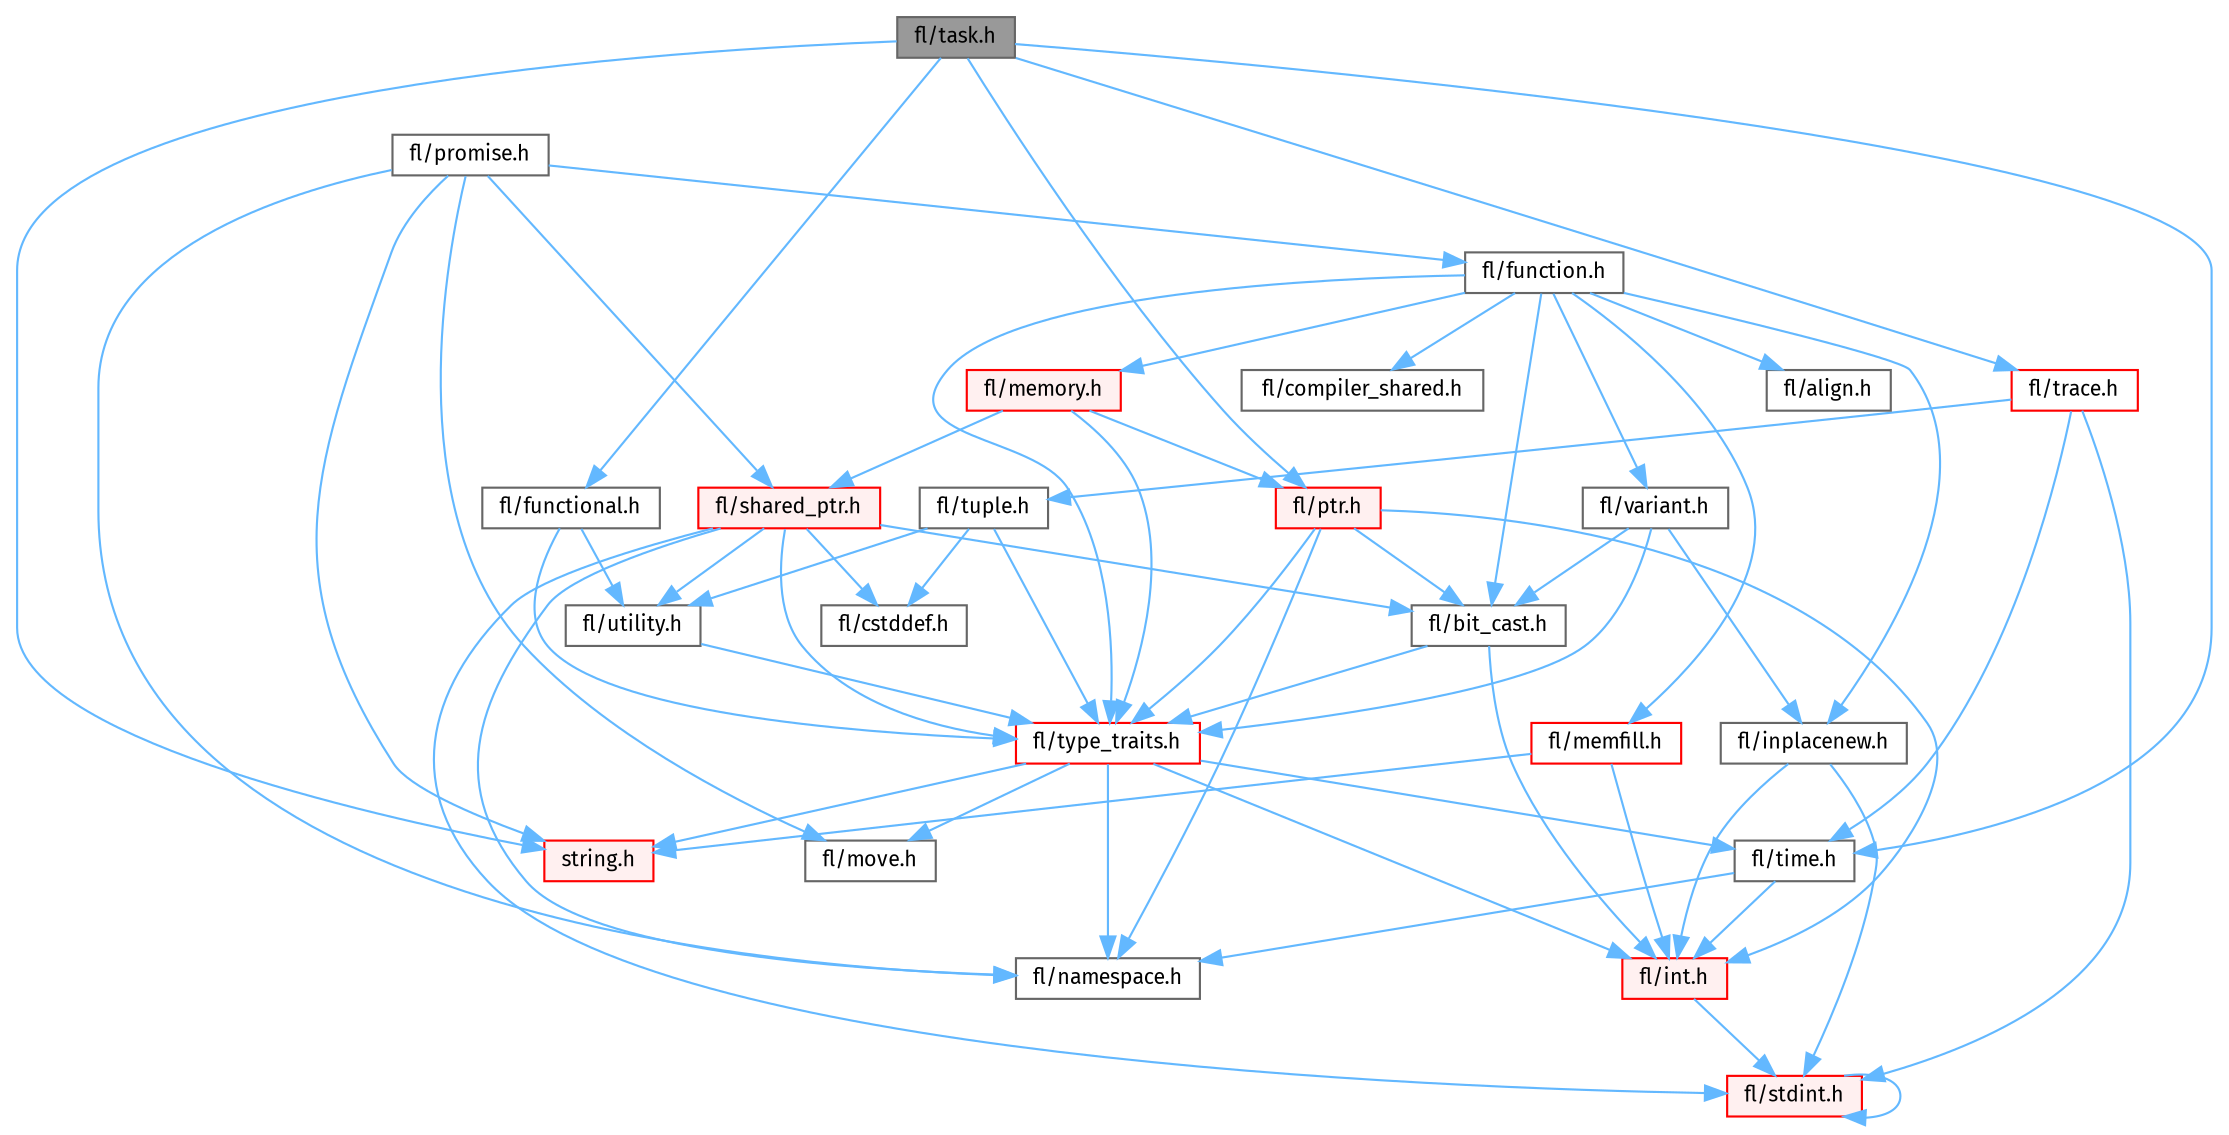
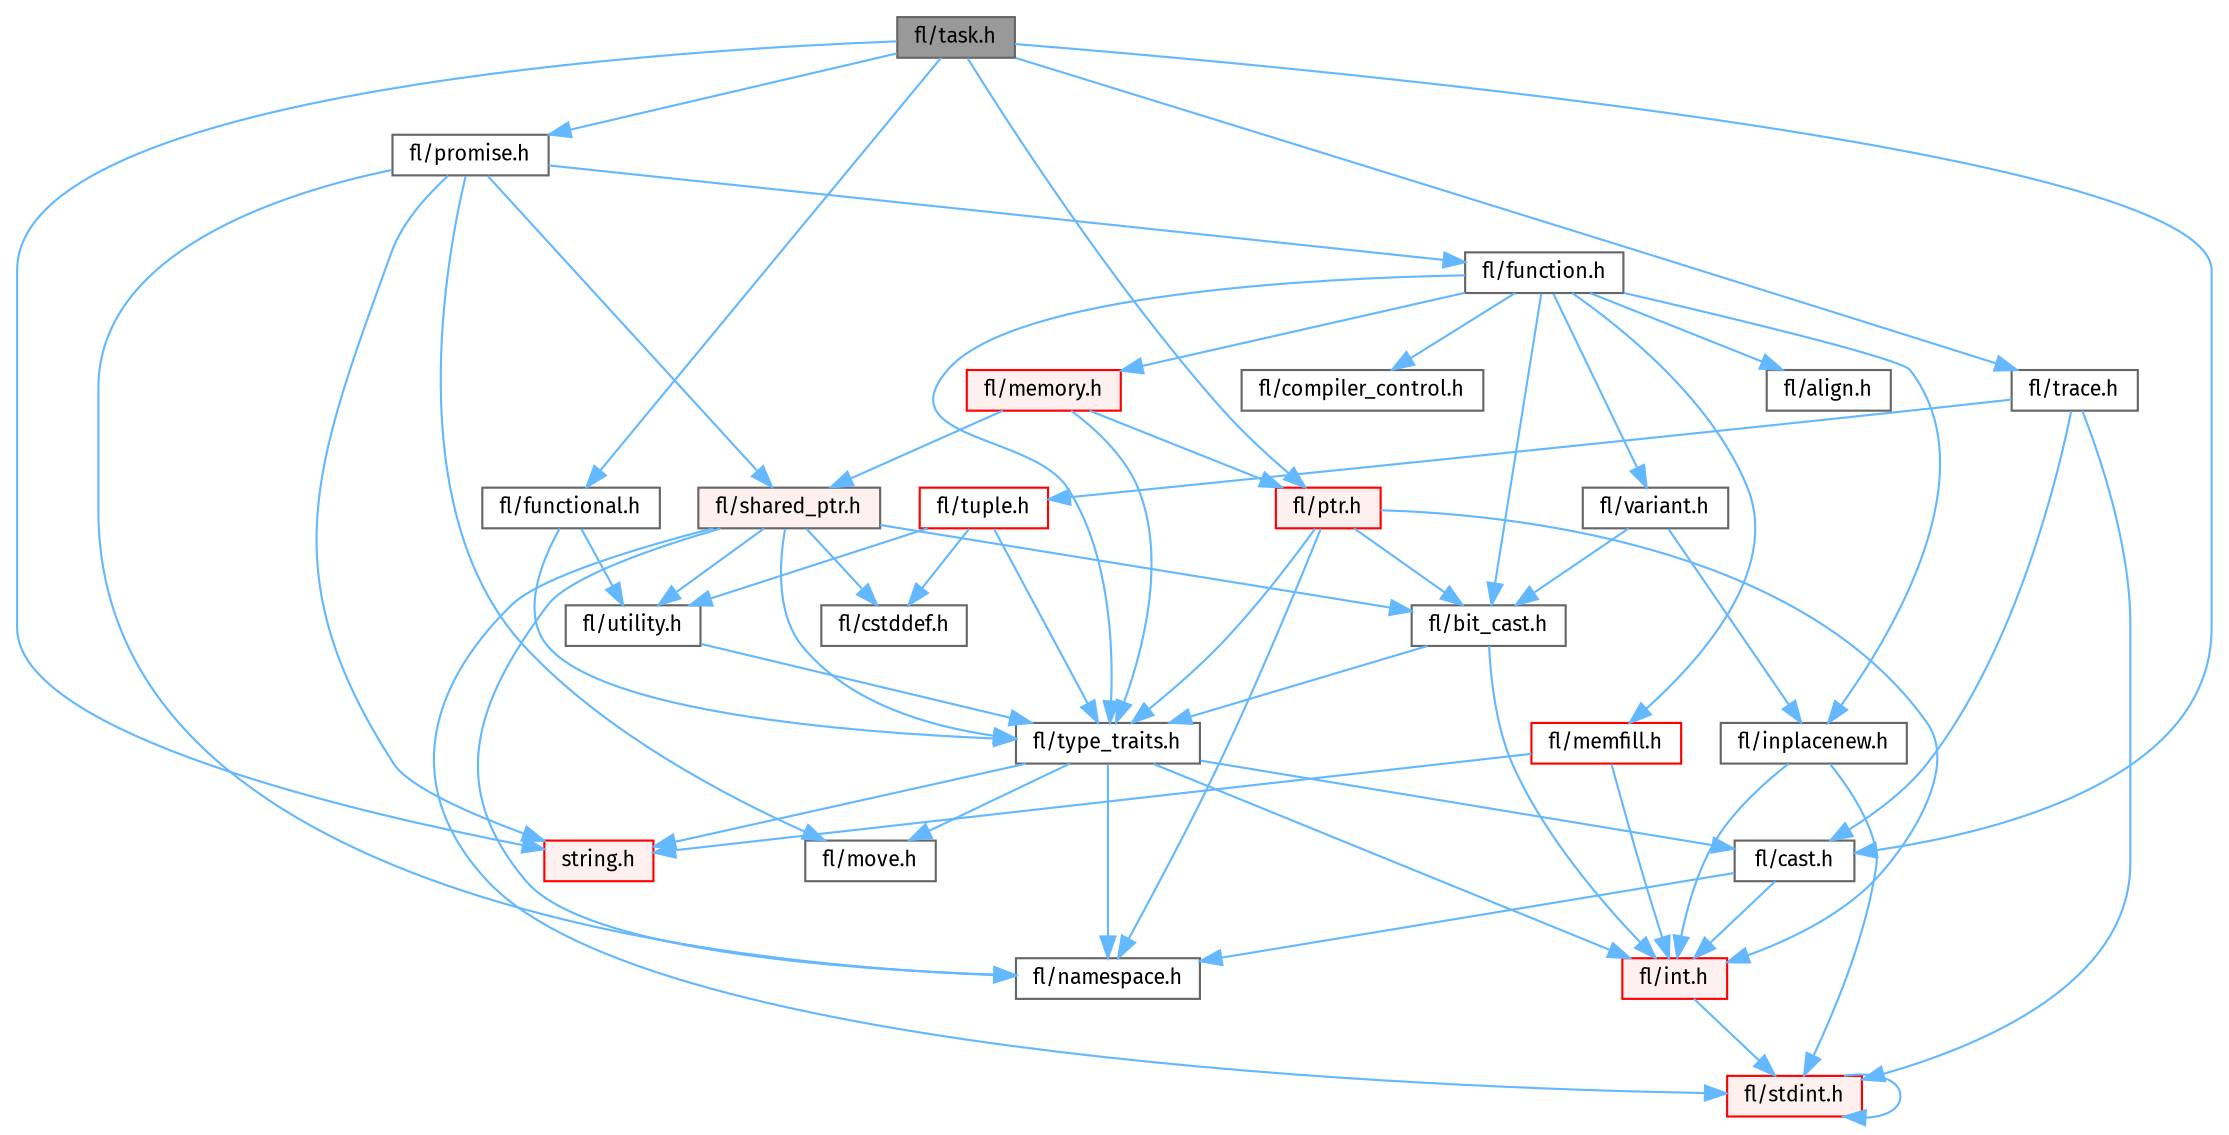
edge "fl/task.h" -> "fl/promise.h": added
node "fl/compiler_shared.h": label "fl/compiler_shared.h" -> "fl/compiler_control.h"
node "fl/trace.h": color red -> grey40
node "fl/shared_ptr.h": color red -> grey40
node "fl/tuple.h": color grey40 -> red
edge "fl/variant.h" -> "fl/type_traits.h": removed
node "fl/type_traits.h": color red -> grey40
node "fl/time.h": label "fl/time.h" -> "fl/cast.h"
